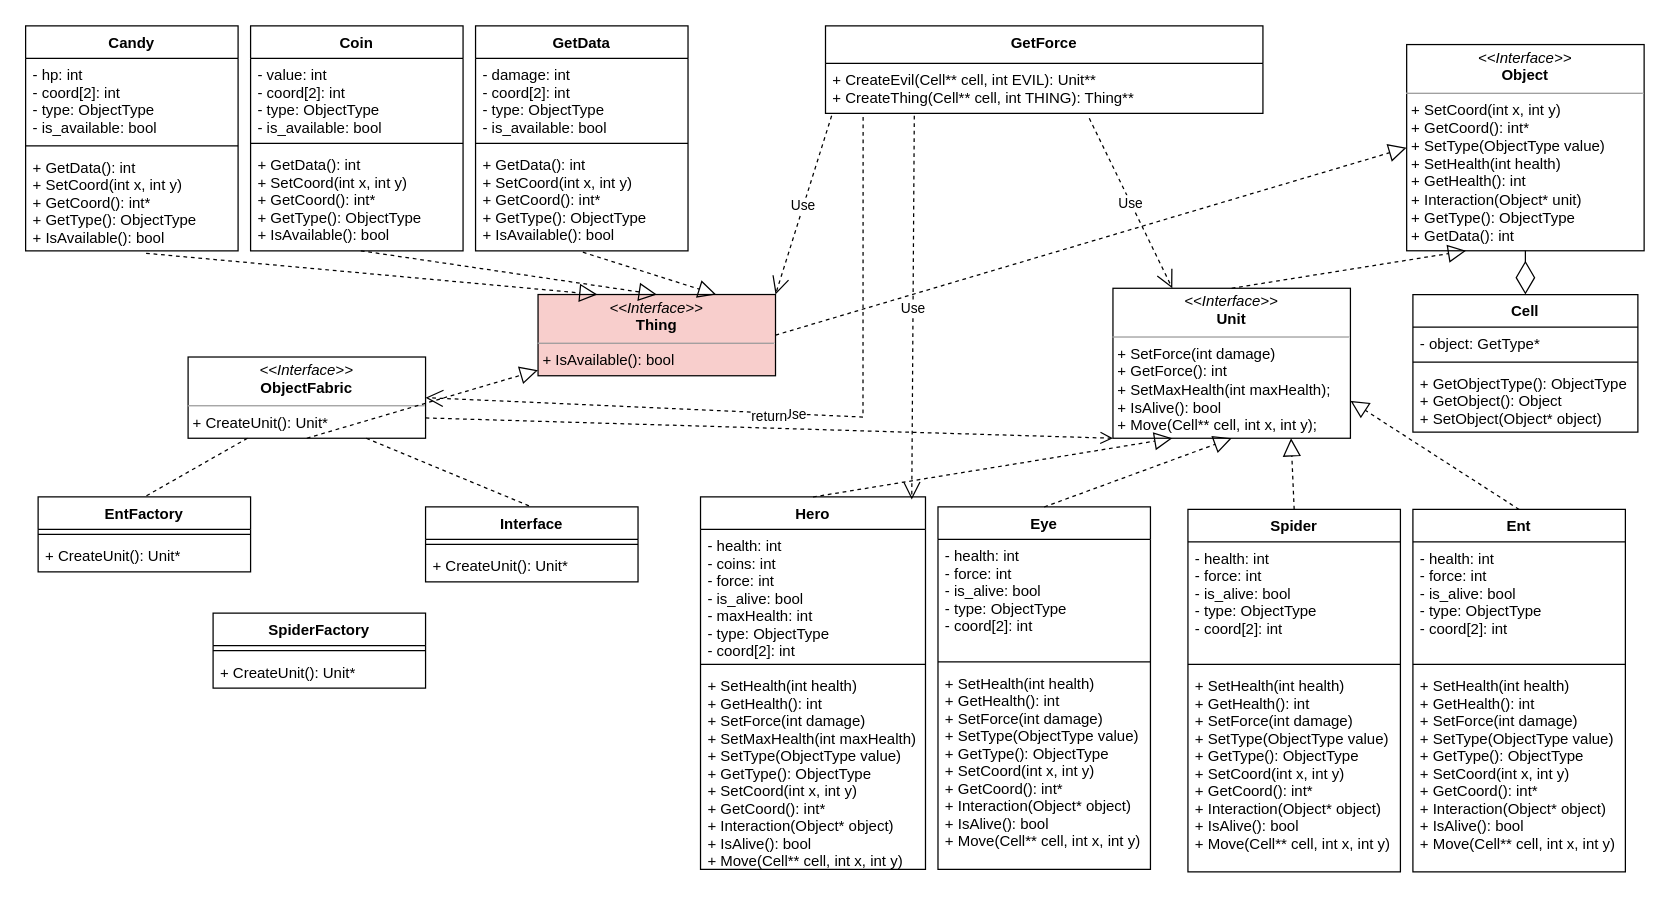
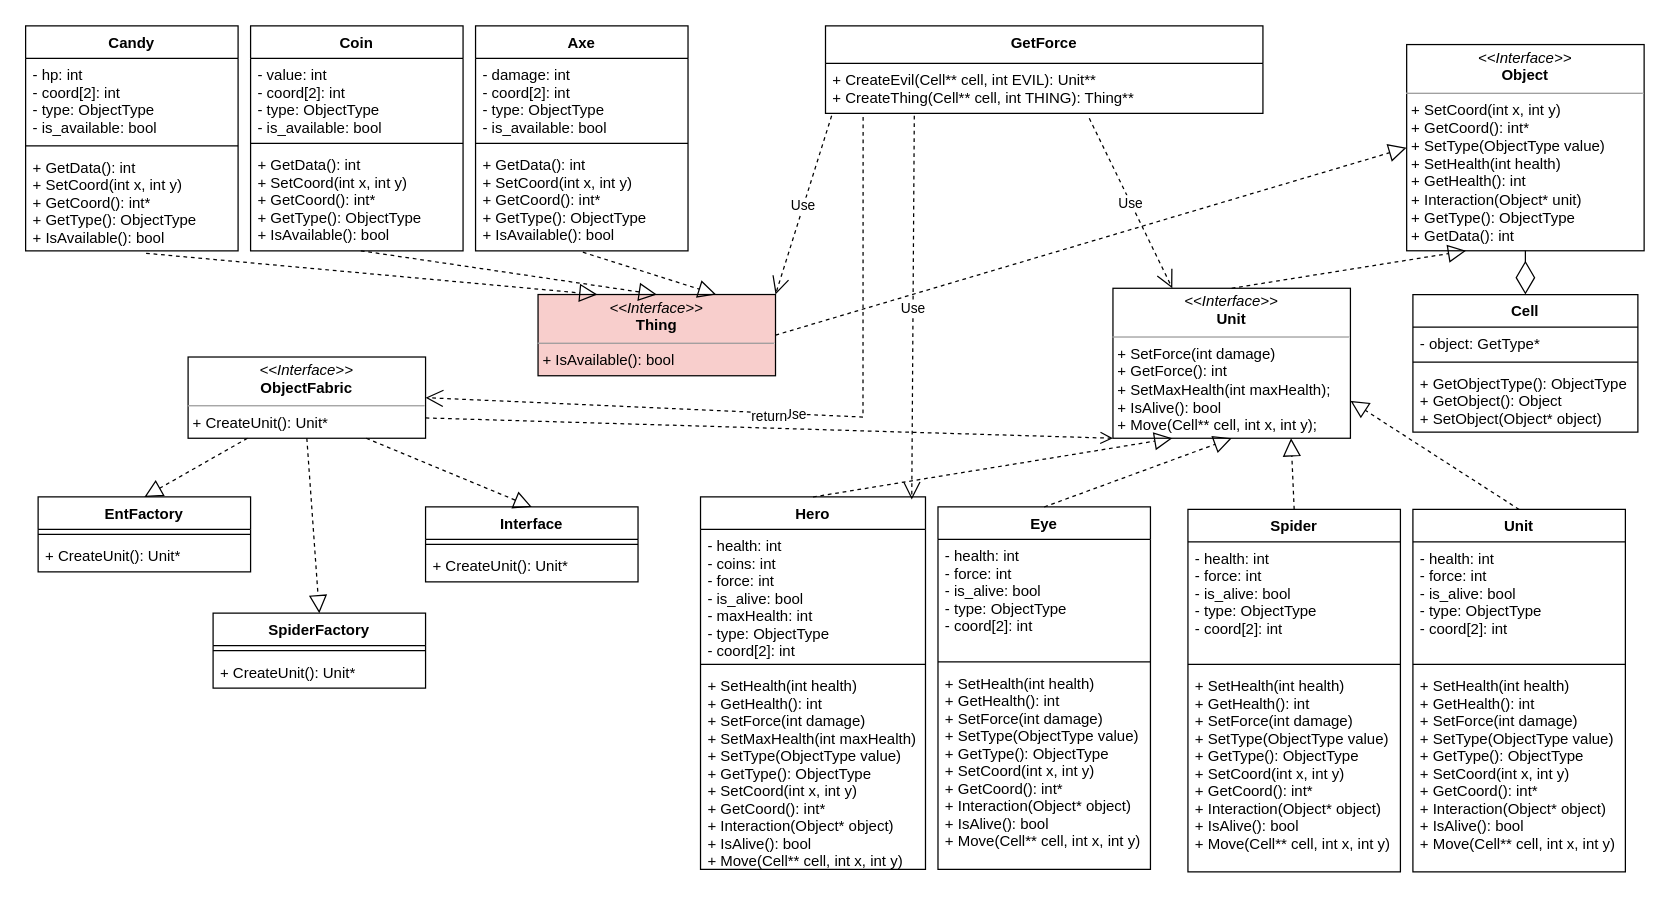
node "GetData": label "GetData" -> "Axe"
edge "<<Interface>> ObjectFabric + CreateUnit(): Unit*" -> "<<Interface>> Thing + IsAvailable(): bool": now "<<Interface>> ObjectFabric + CreateUnit(): Unit*" -> "SpiderFactory"
edge "<<Interface>> ObjectFabric + CreateUnit(): Unit*" -- "EntFactory": arrowhead none -> block
edge "<<Interface>> ObjectFabric + CreateUnit(): Unit*" -- "Interface": arrowhead none -> block
node "Ent": label "Ent" -> "Unit"
